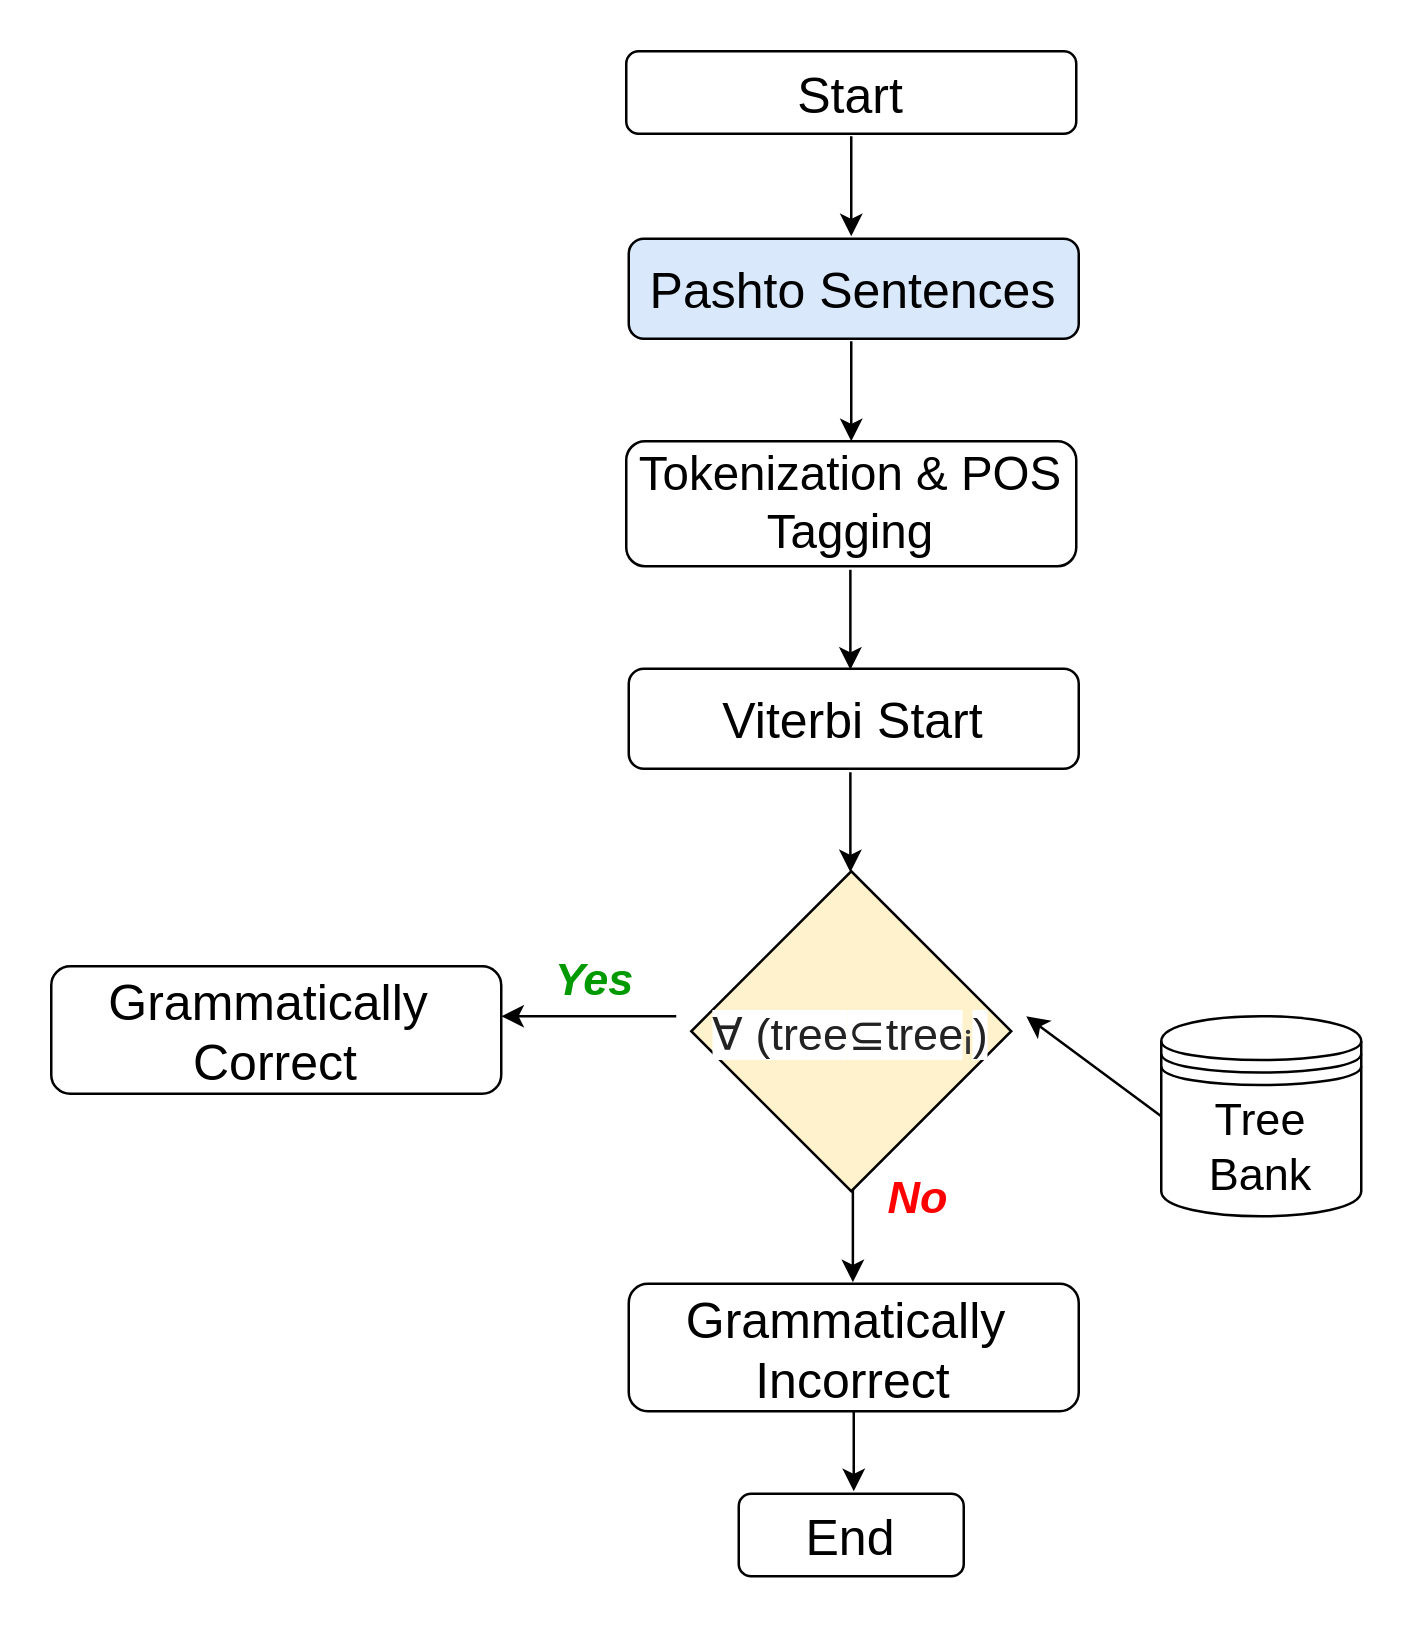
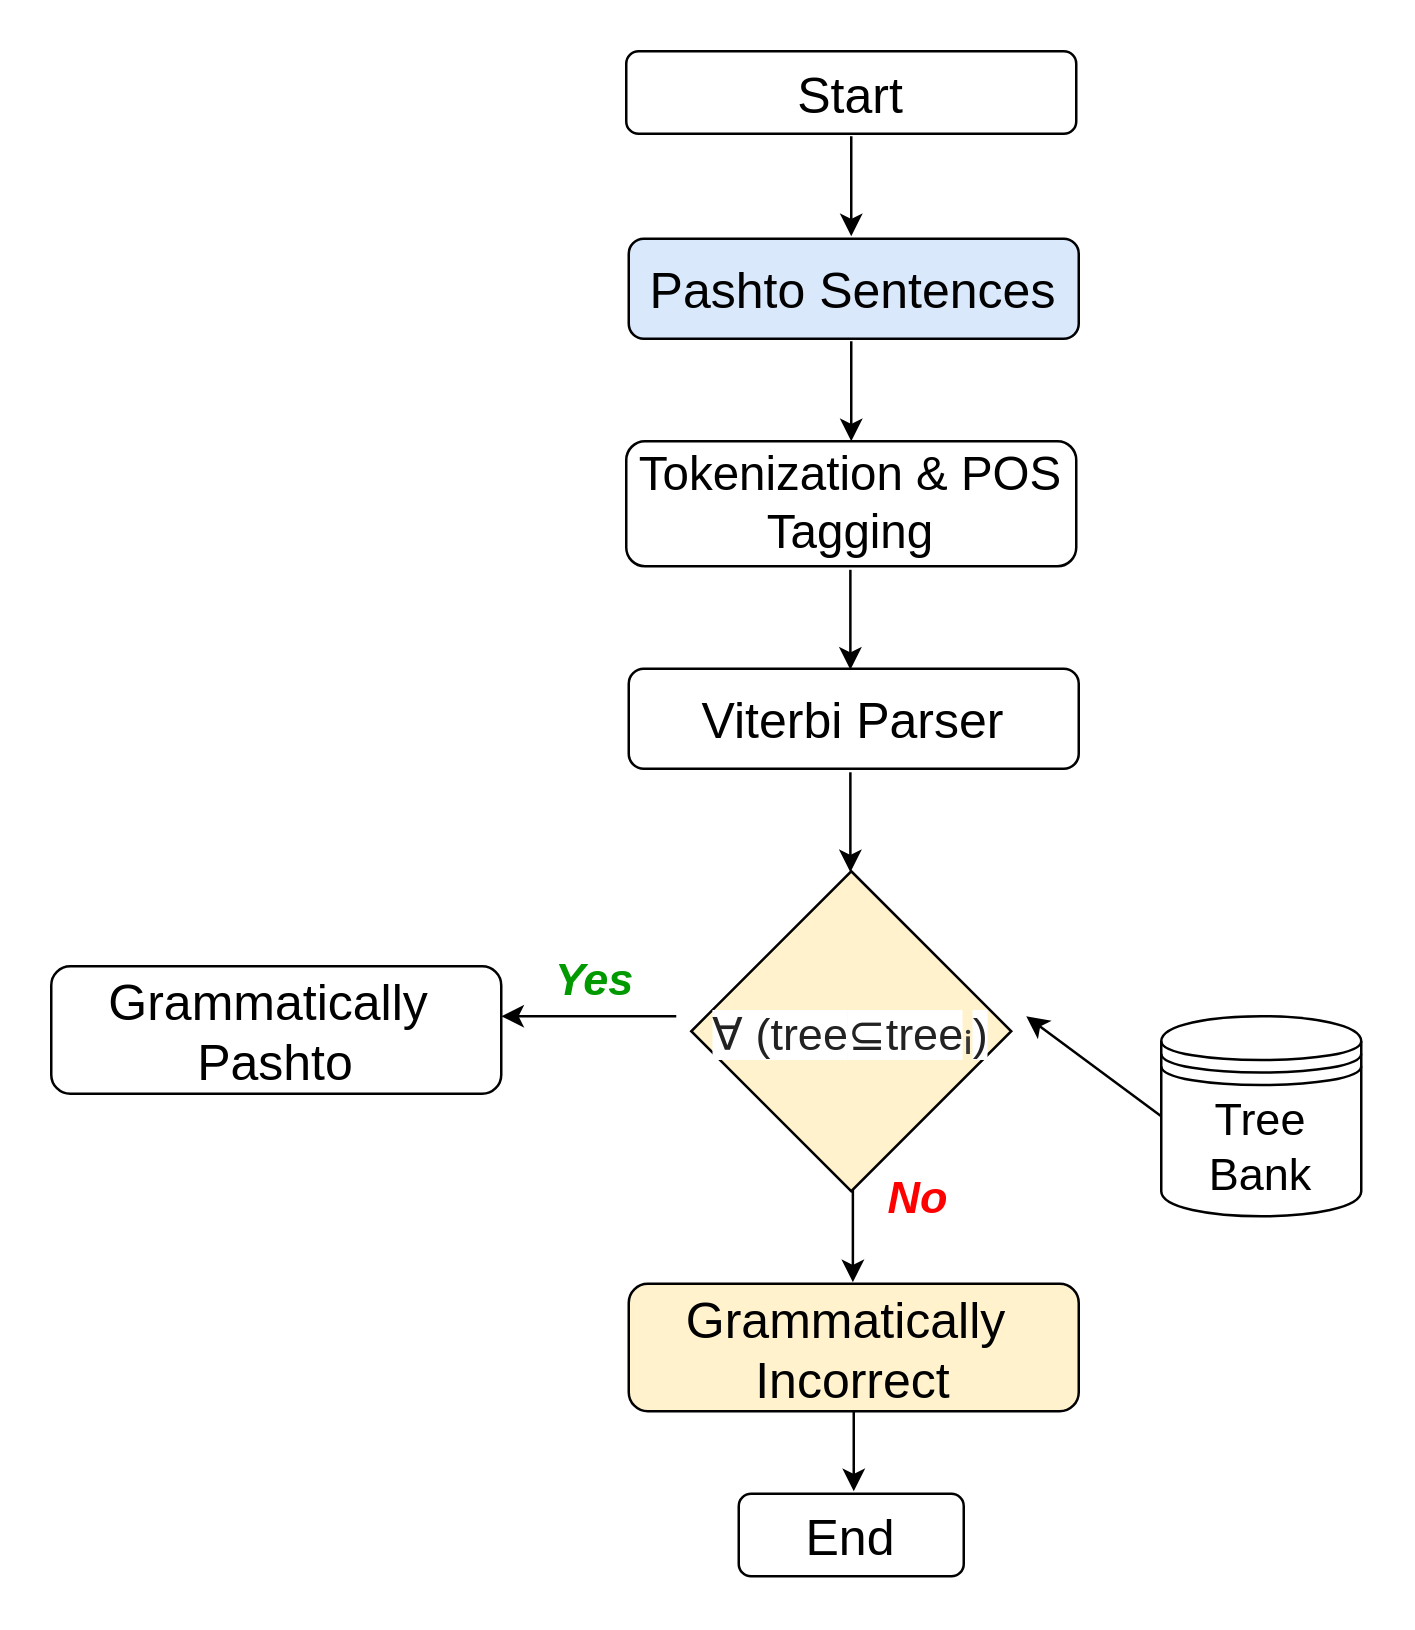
node "Viterbi Start": label "Viterbi Start" -> "Viterbi Parser"
node "Grammatically Correct": label "Grammatically Correct" -> "Grammatically Pashto"
node "Grammatically Incorrect": fillcolor #ffffff -> #fff2cc
